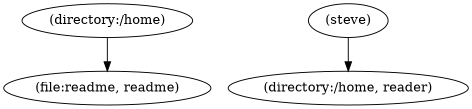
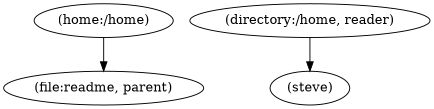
node "(directory:/home)": label "(directory:/home)" -> "(home:/home)"
edge "(steve)" -> "(directory:/home, reader)": reversed
node "(file:readme, readme)": label "(file:readme, readme)" -> "(file:readme, parent)"
